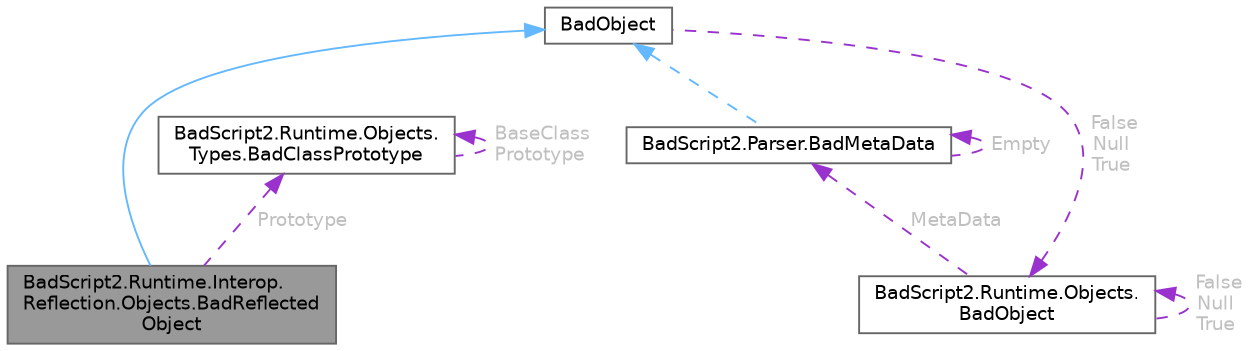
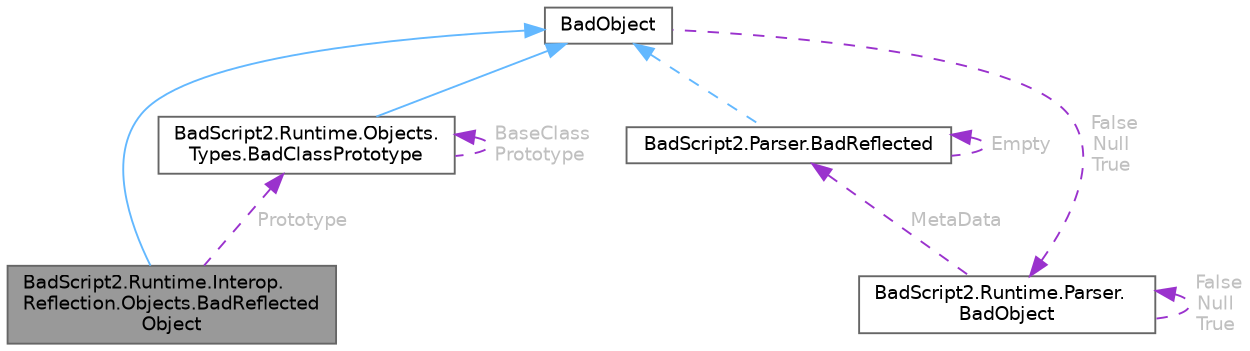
edge "BadScript2.Runtime.Objects. Types.BadClassPrototype" -> "BadObject": added
node "BadScript2.Parser.BadMetaData": label "BadScript2.Parser.BadMetaData" -> "BadScript2.Parser.BadReflected"
node "BadScript2.Runtime.Objects. BadObject": label "BadScript2.Runtime.Objects. BadObject" -> "BadScript2.Runtime.Parser. BadObject"
